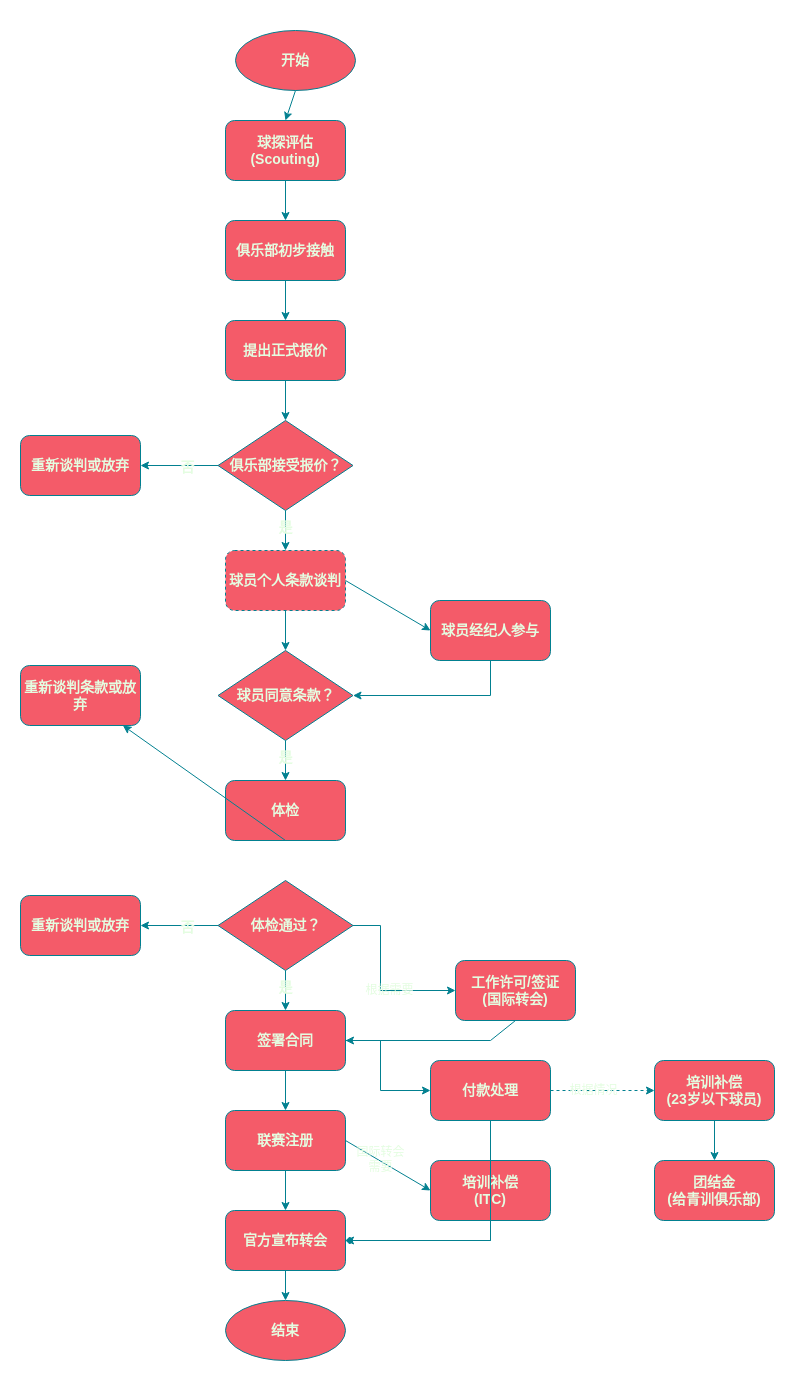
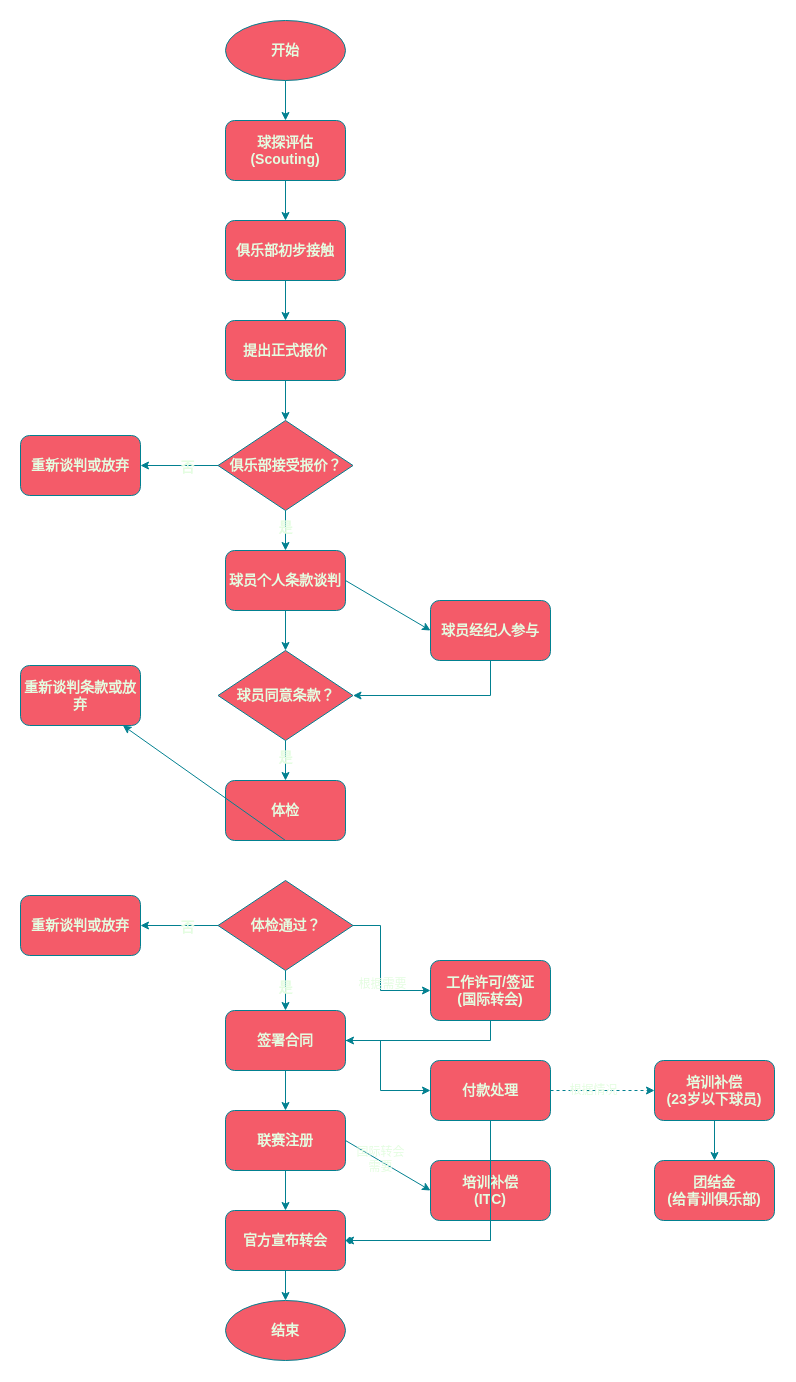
node "开始": moved (296, 61) -> (286, 51)
node "球员个人条款谈判": style dashed -> solid
node "工作许可/签证 (国际转会)": moved (516, 991) -> (491, 991)
